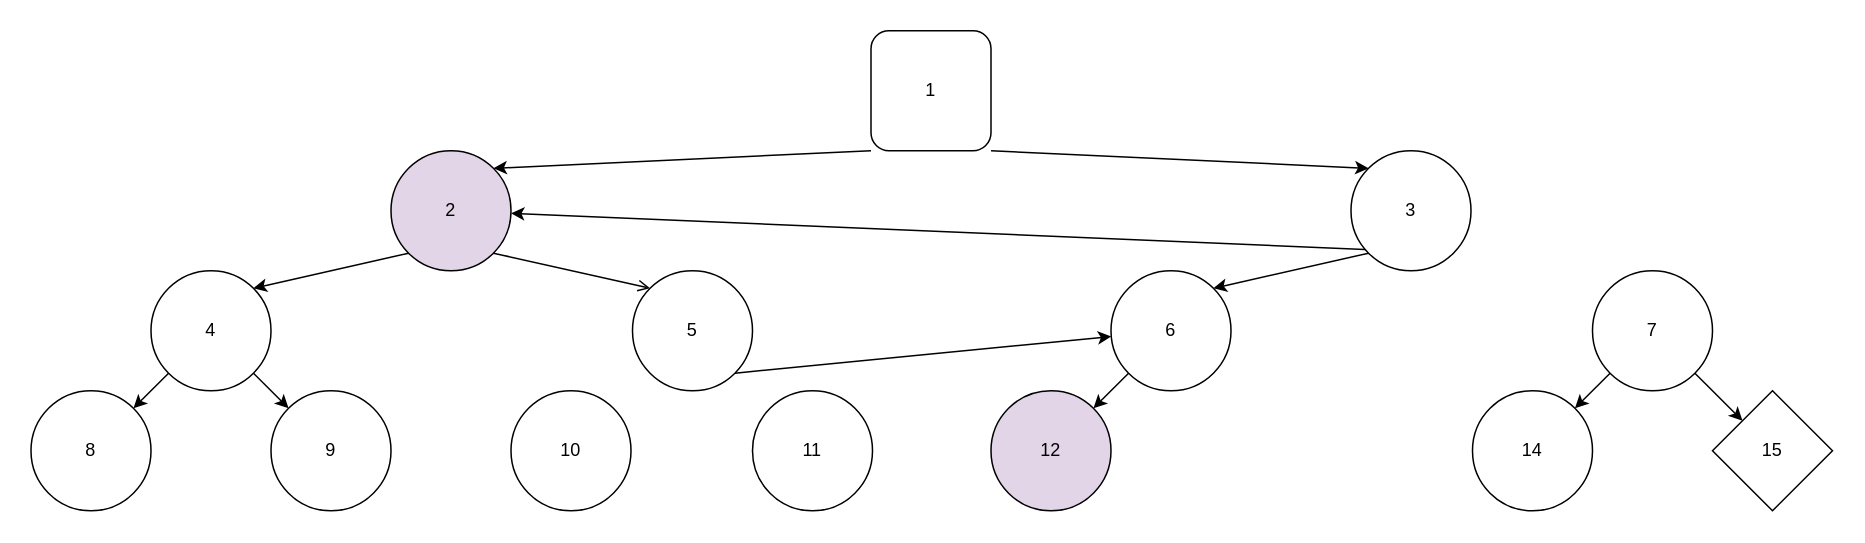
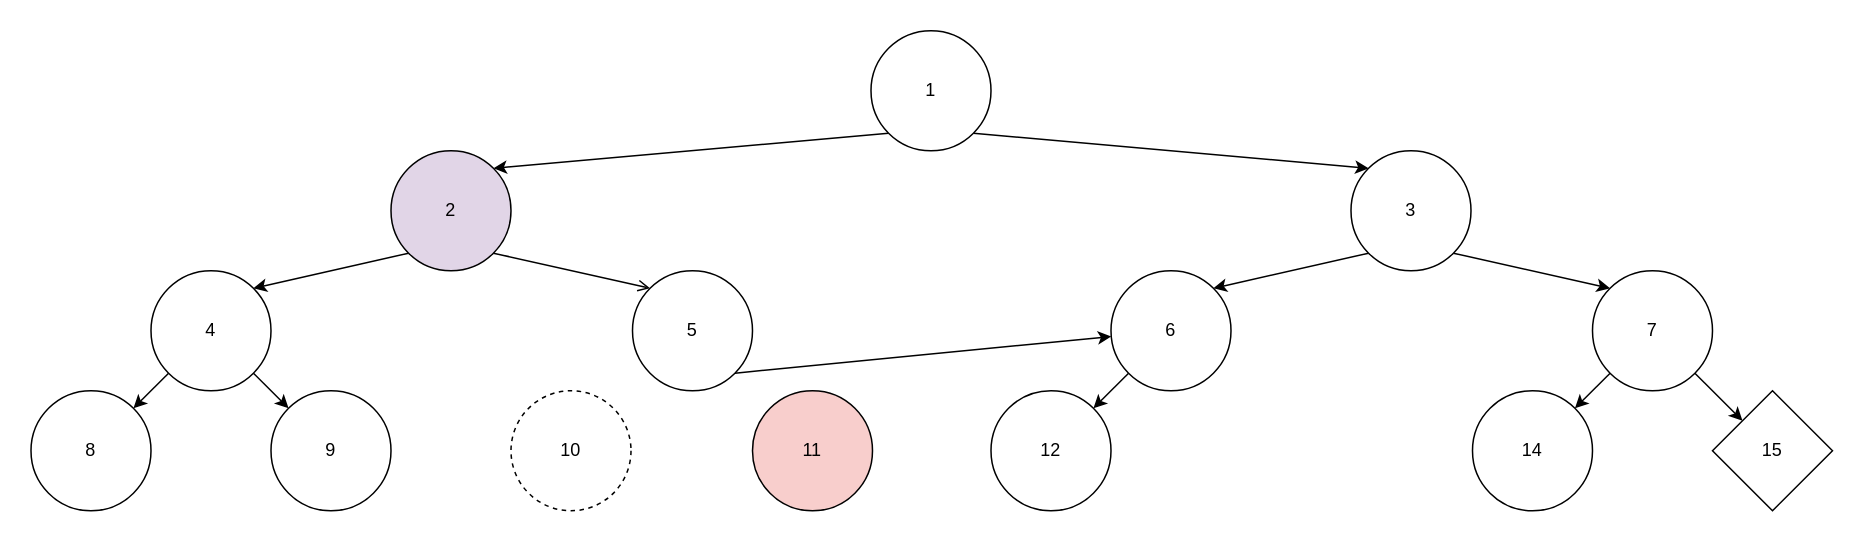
node "1": shape rounded rectangle -> ellipse
edge "3" -> "2": now "3" -> "7"
node "10": style solid -> dashed
node "11": fillcolor #ffffff -> #f8cecc
node "12": fillcolor #e1d5e7 -> #ffffff
